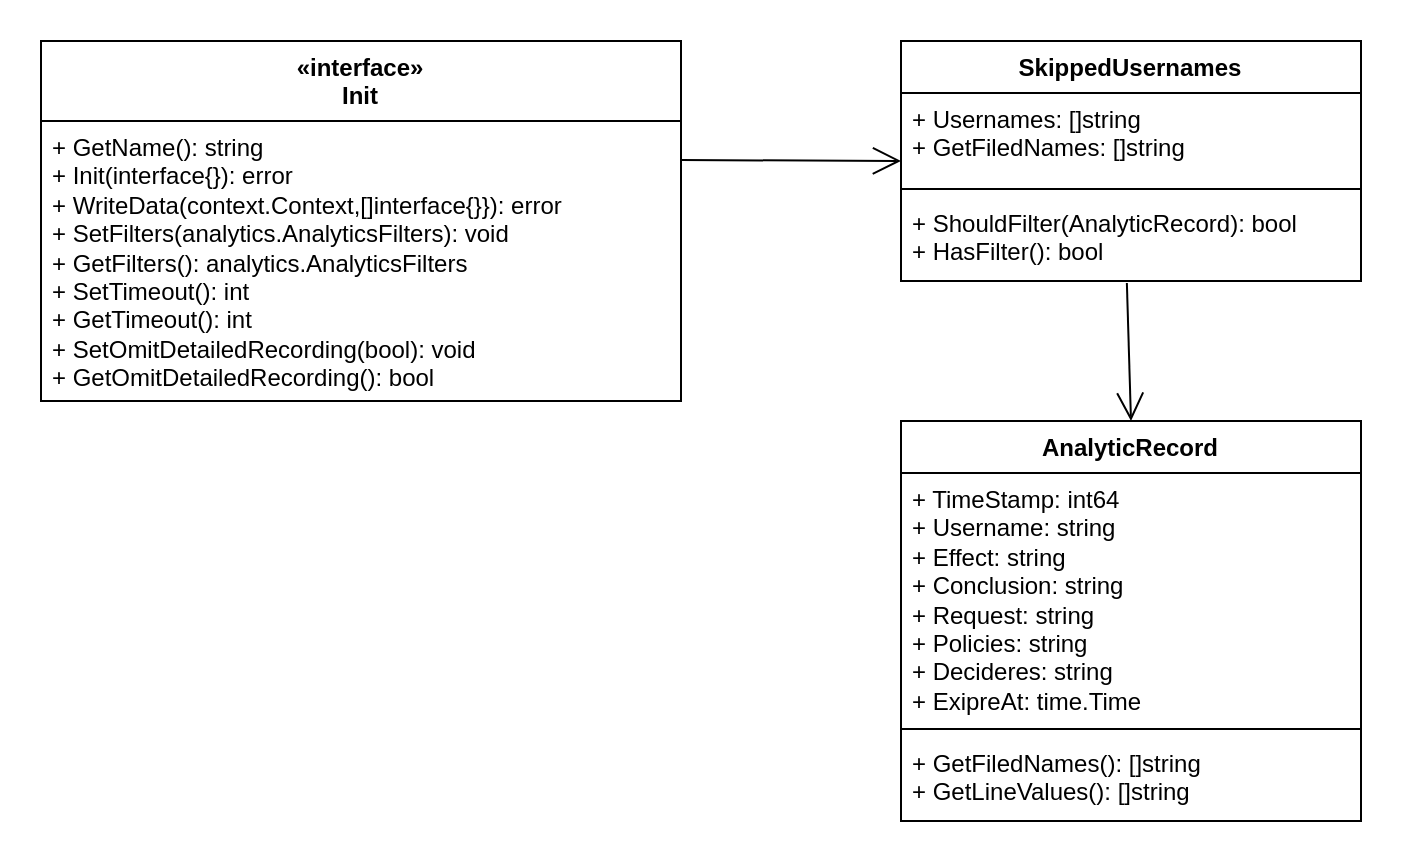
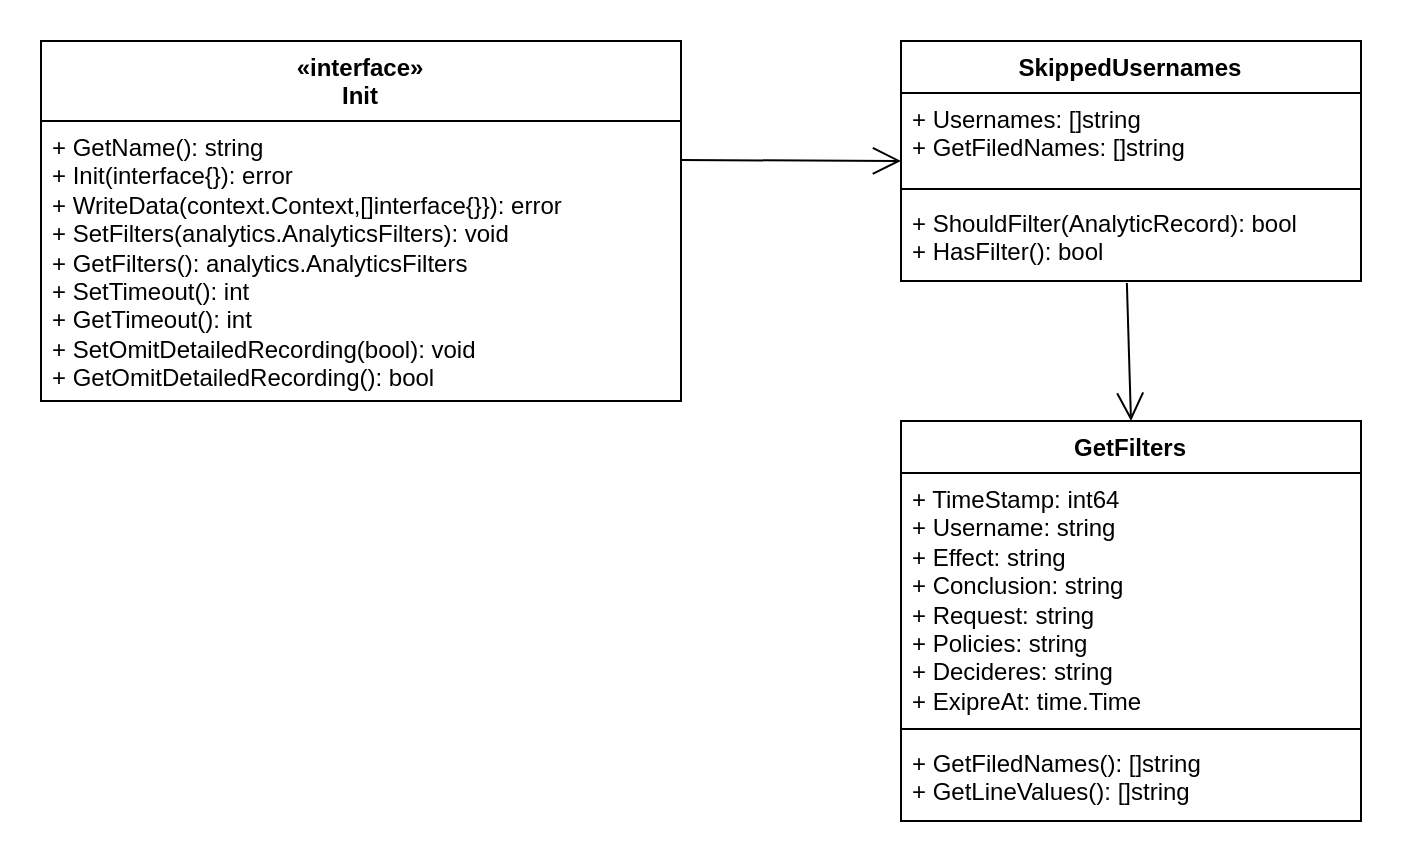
node "AnalyticRecord": label "AnalyticRecord" -> "GetFilters"
